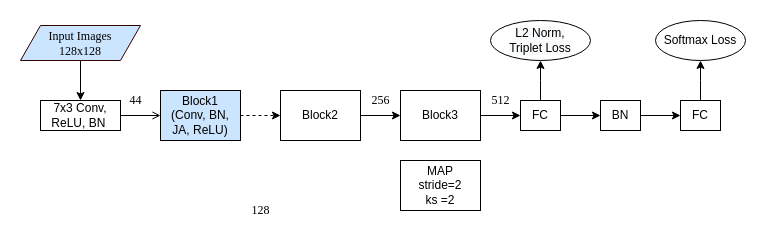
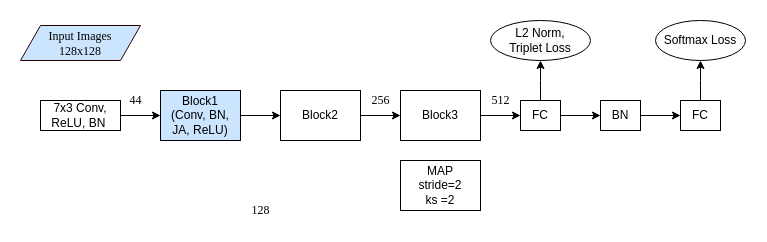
edge "Input Images 128x128" -> "7x3 Conv, ReLU, BN": removed
edge "7x3 Conv, ReLU, BN" -> "Block1 (Conv, BN, JA, ReLU)": arrowhead open -> classic
edge "Block1 (Conv, BN, JA, ReLU)" -> "Block2": style dashed -> solid
